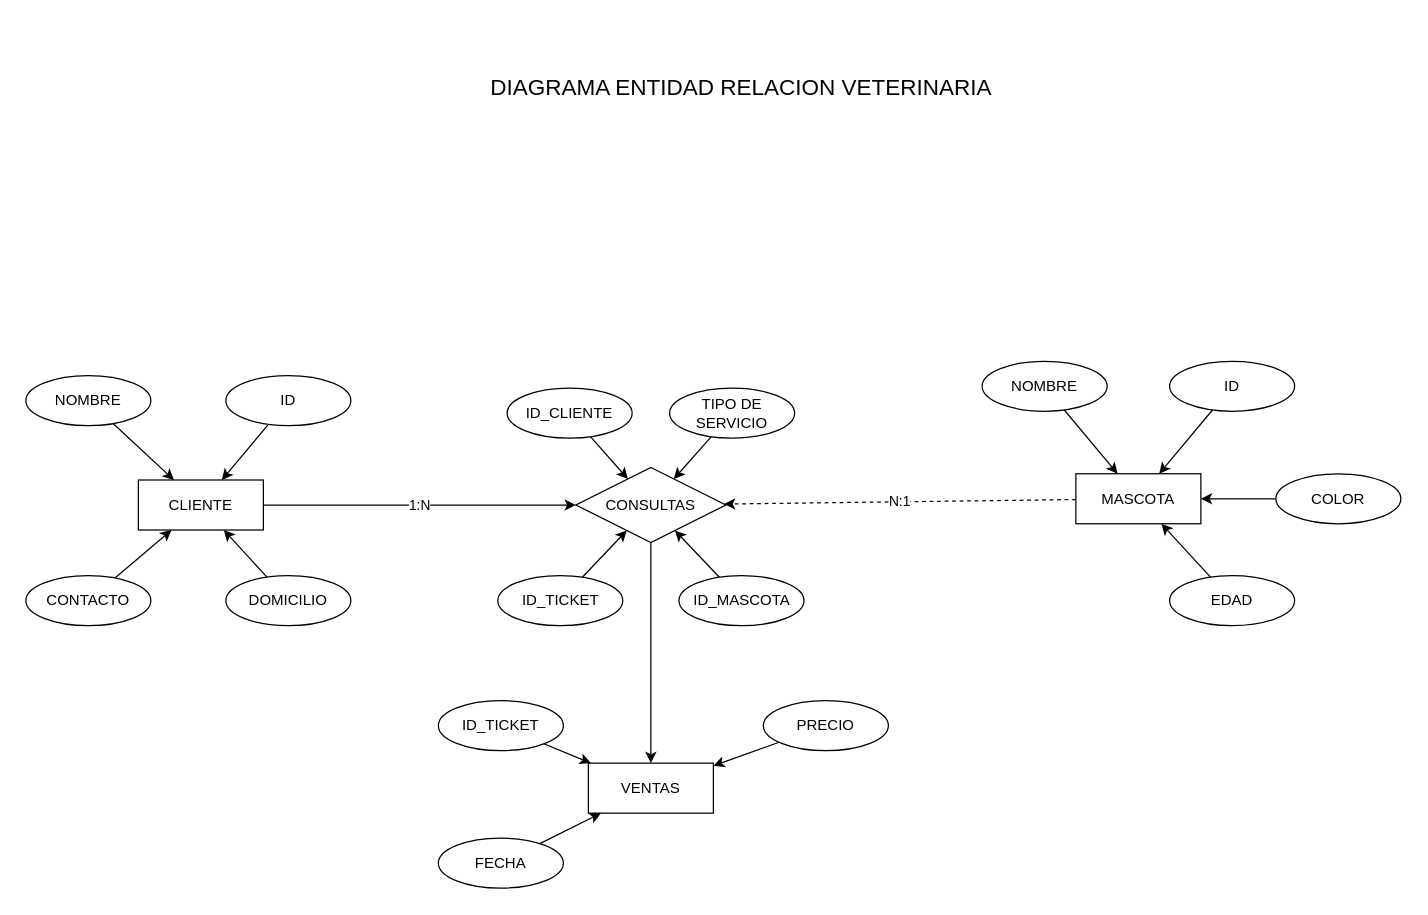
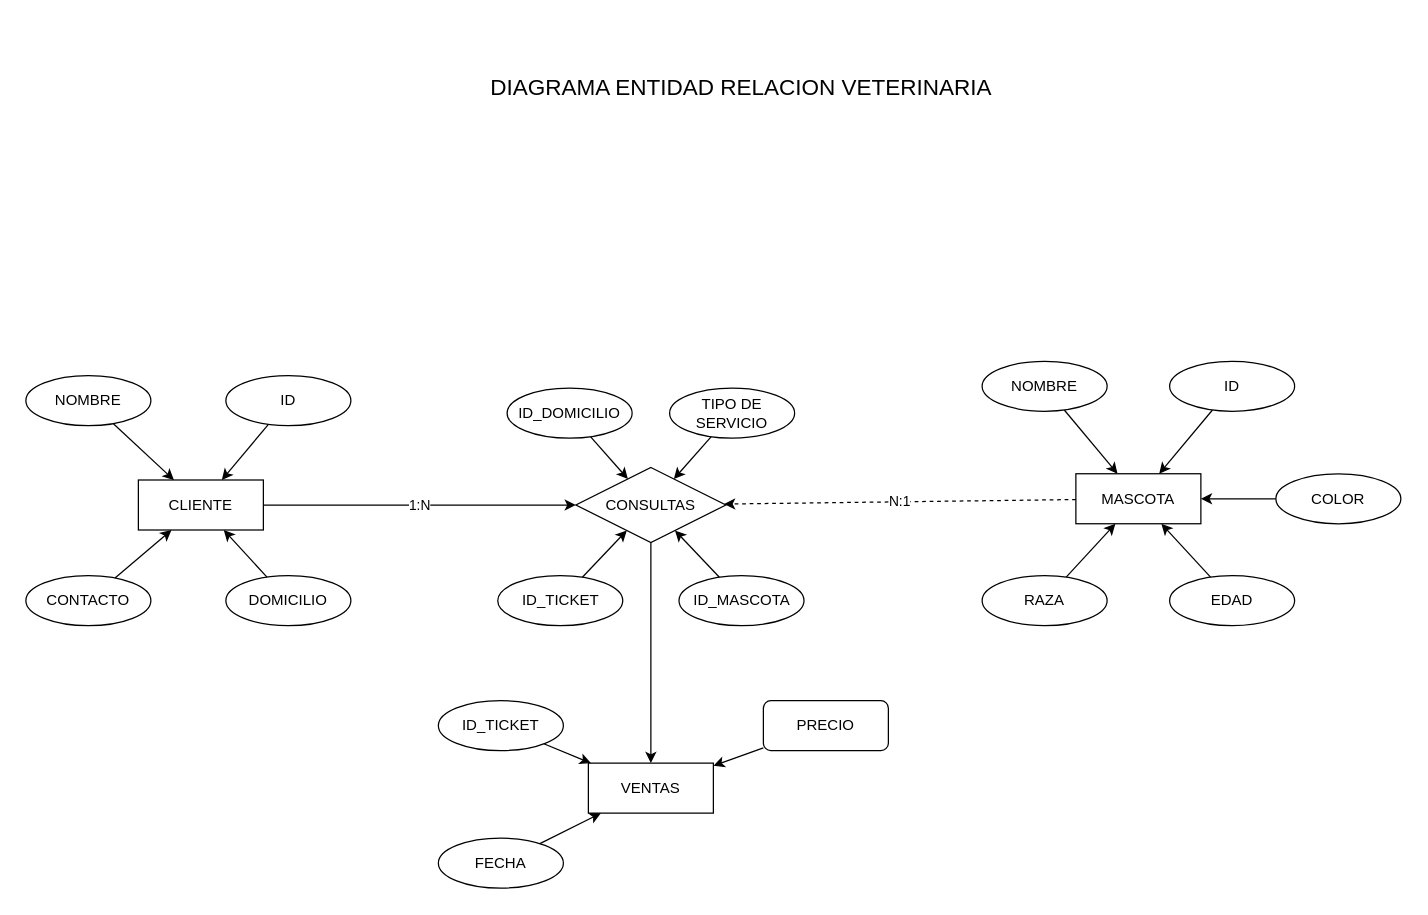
node "ID_CLIENTE": label "ID_CLIENTE" -> "ID_DOMICILIO"
edge "RAZA" -> "MASCOTA": added
node "RAZA": added
node "PRECIO": shape ellipse -> rounded rectangle
